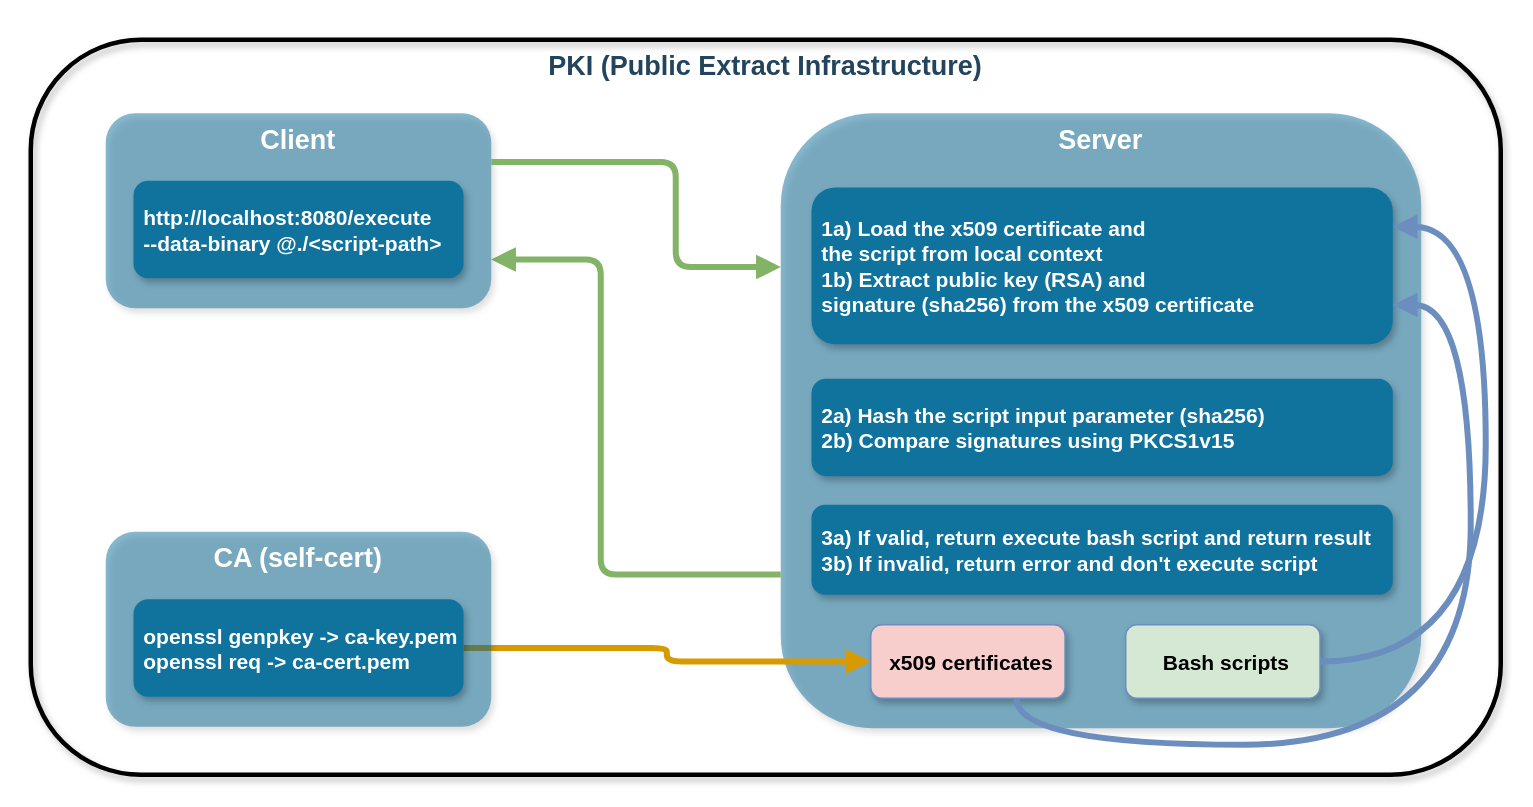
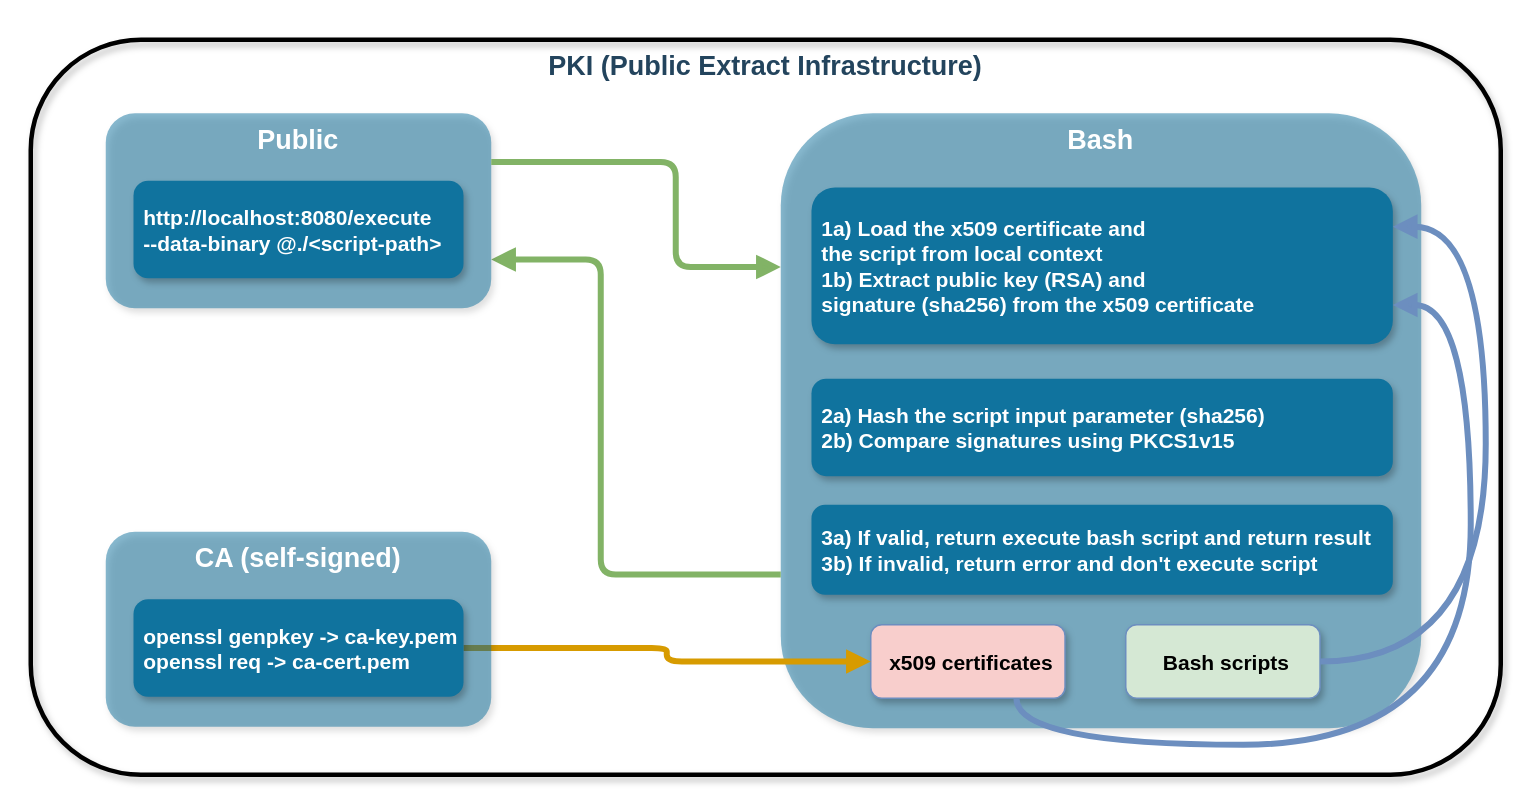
node "Client": label "Client" -> "Public"
node "Server": label "Server" -> "Bash"
node "CA (self-cert)": label "CA (self-cert)" -> "CA (self-signed)"
